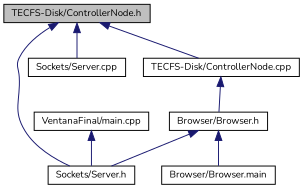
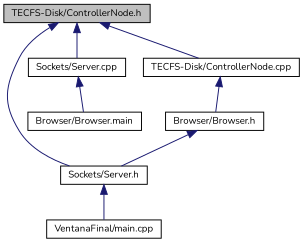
edge "Sockets/Server.h" -> "VentanaFinal/main.cpp": reversed
edge "Browser/Browser.main" -> "Browser/Browser.h": now "Browser/Browser.main" -> "Sockets/Server.cpp"
